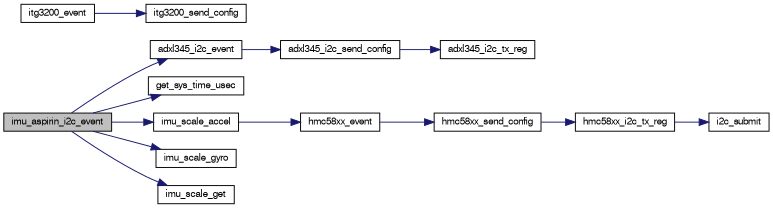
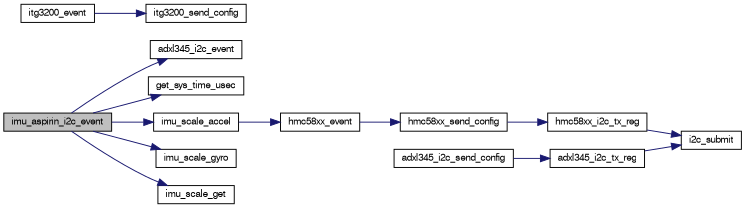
edge "adxl345_i2c_event" -> "adxl345_i2c_send_config": removed
edge "adxl345_i2c_tx_reg" -> "i2c_submit": added
